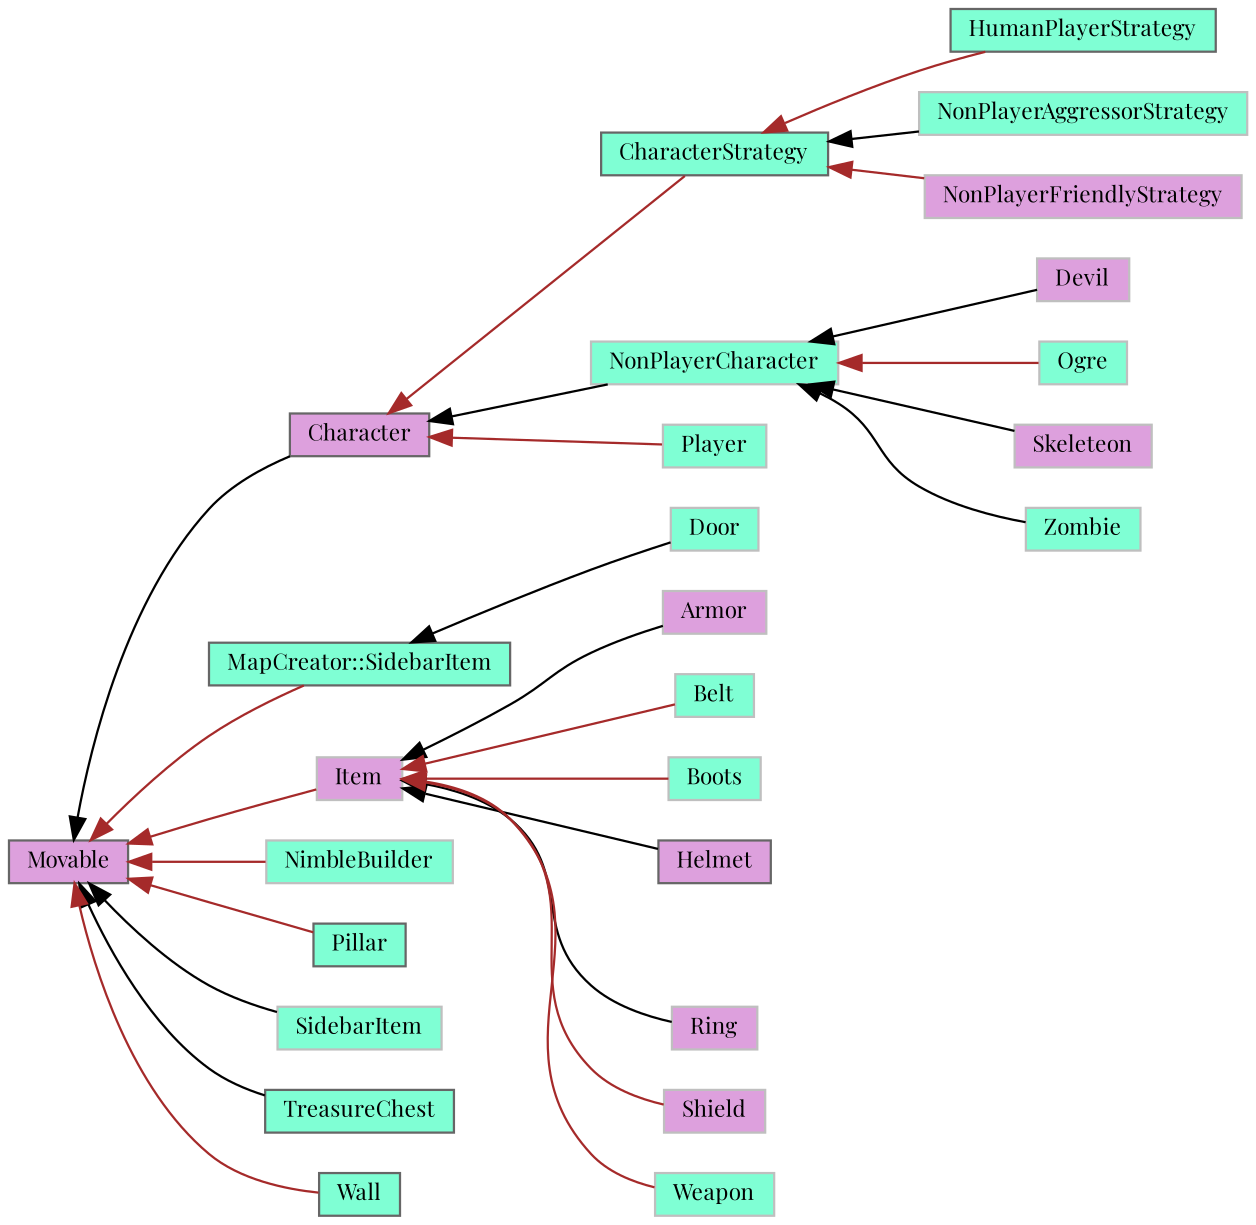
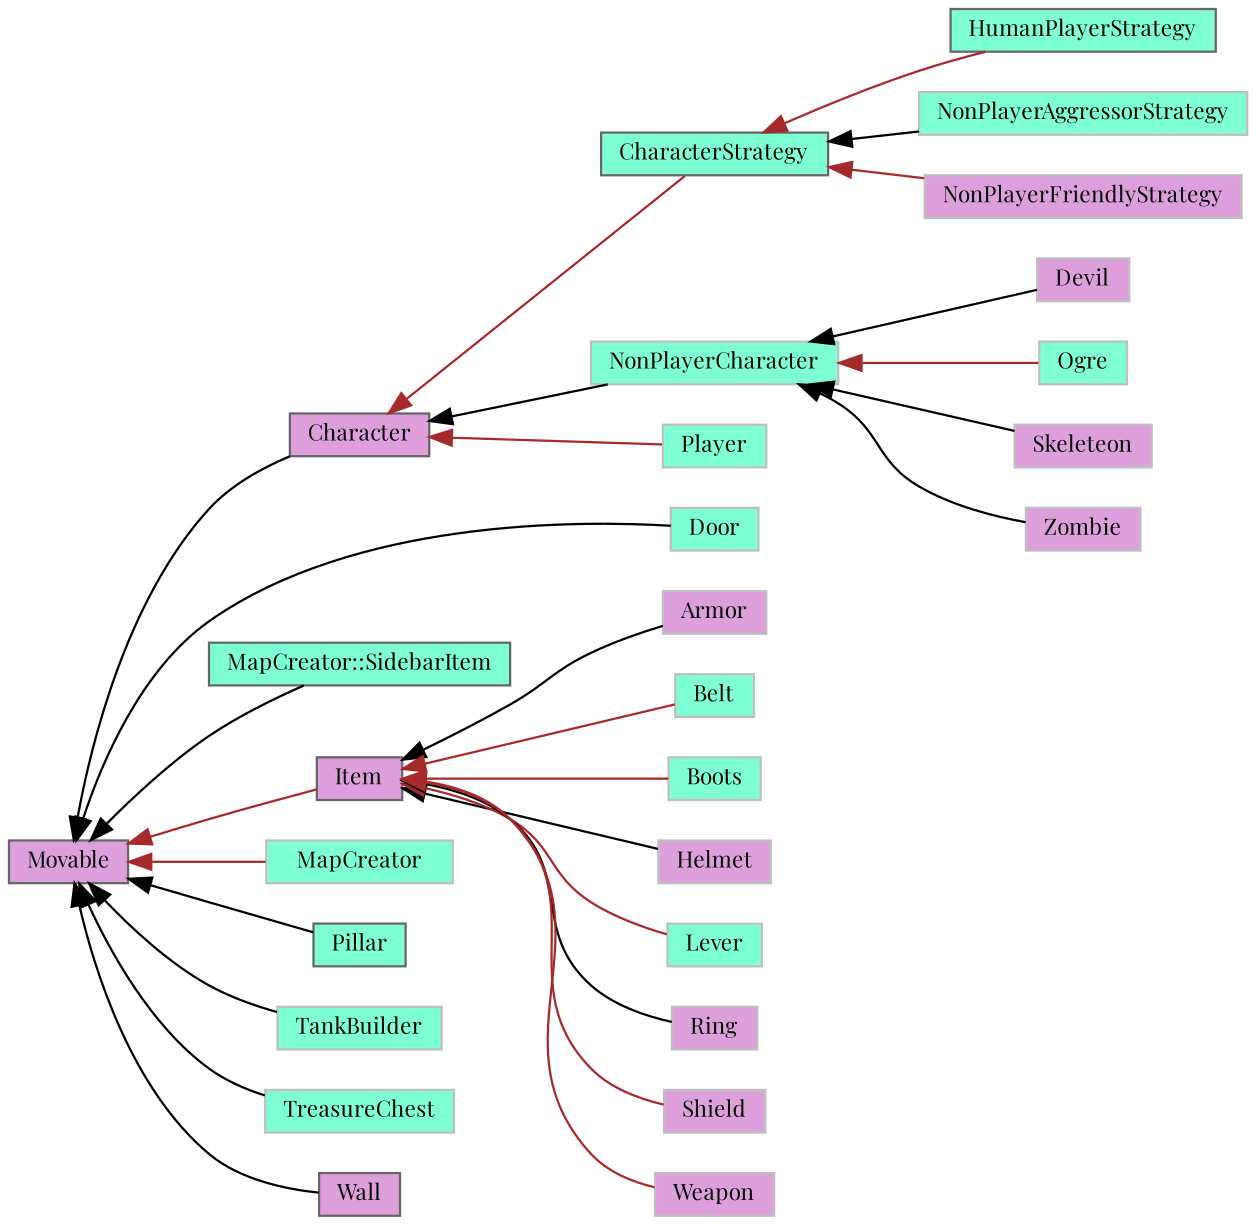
node "Zombie": fillcolor aquamarine -> plum
edge "Door" -> "MapCreator::SidebarItem": now "Door" -> "Movable"
edge "MapCreator::SidebarItem" -> "Movable": color brown -> black
node "Item": color grey75 -> gray40
node "NimbleBuilder": label "NimbleBuilder" -> "MapCreator"
node "Helmet": color gray40 -> grey75
edge "Pillar" -> "Movable": color brown -> black
node "Lever": added
node "SidebarItem": label "SidebarItem" -> "TankBuilder"
edge "Wall" -> "Movable": color brown -> black
node "TreasureChest": color gray40 -> grey75
node "Wall": fillcolor aquamarine -> plum
node "Weapon": fillcolor aquamarine -> plum
